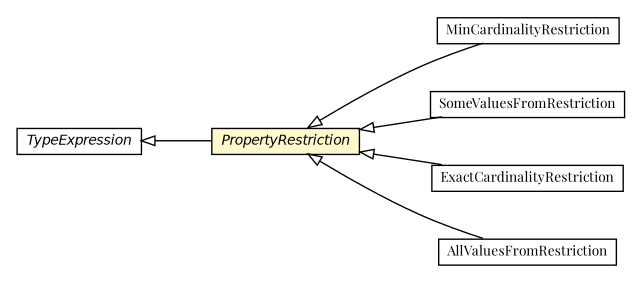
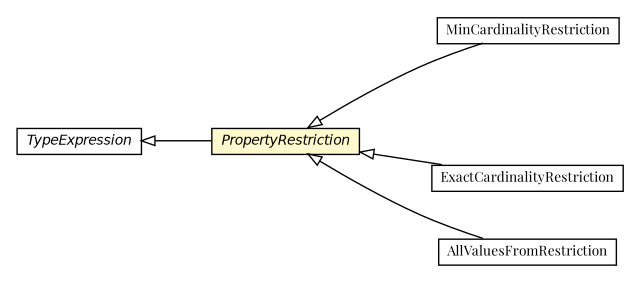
node "SomeValuesFromRestriction": removed
